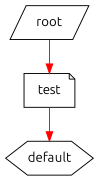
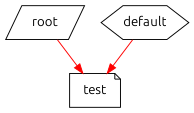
edge "test" -> "default": reversed
